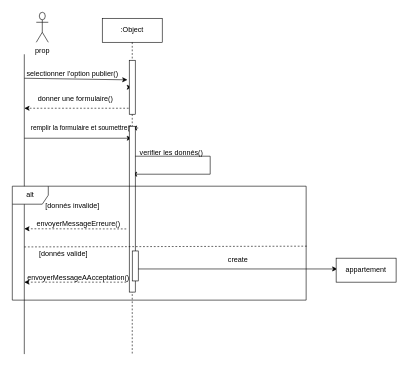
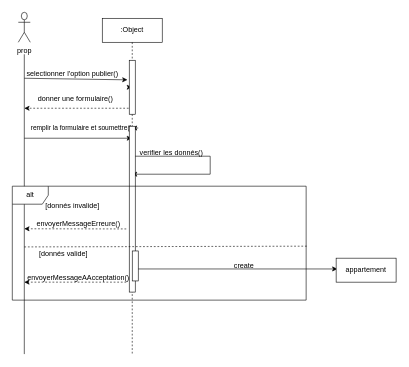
node "prop": moved (42, 27) -> (24, 27)
node "create": moved (238, 260) -> (244, 266)
